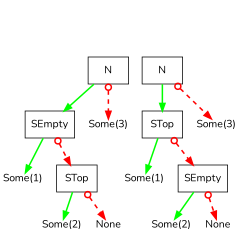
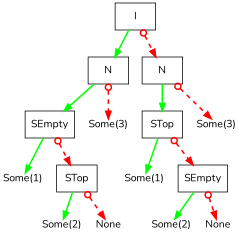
node "I": added
